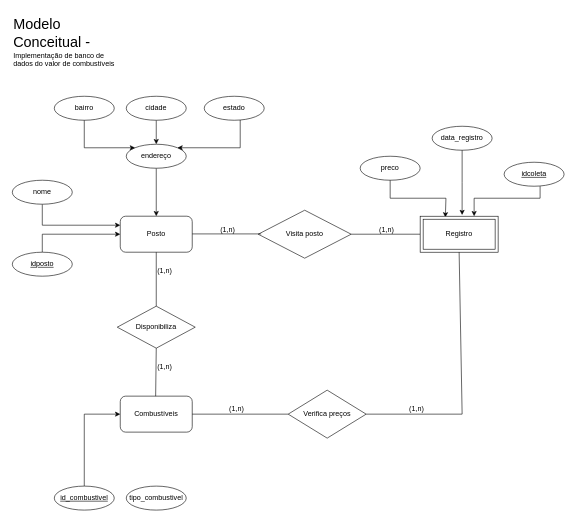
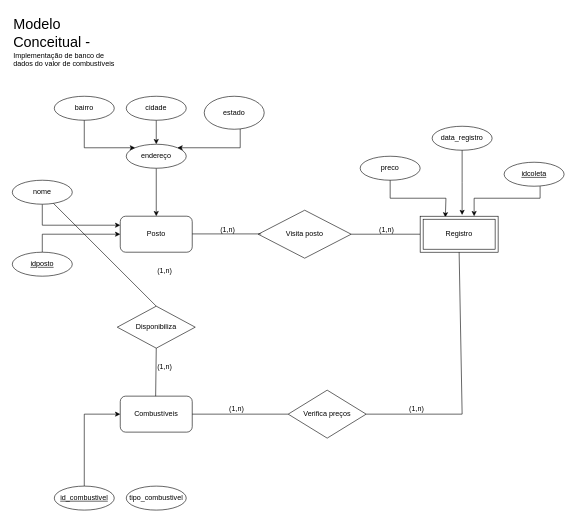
node "estado": size 60x24 -> 60x33
edge "Posto" -- "Disponibiliza": now "nome" -- "Disponibiliza"
